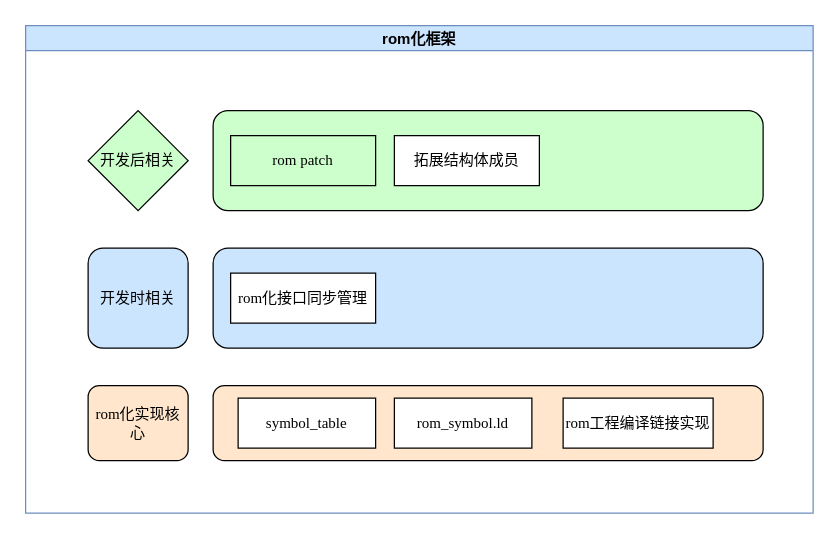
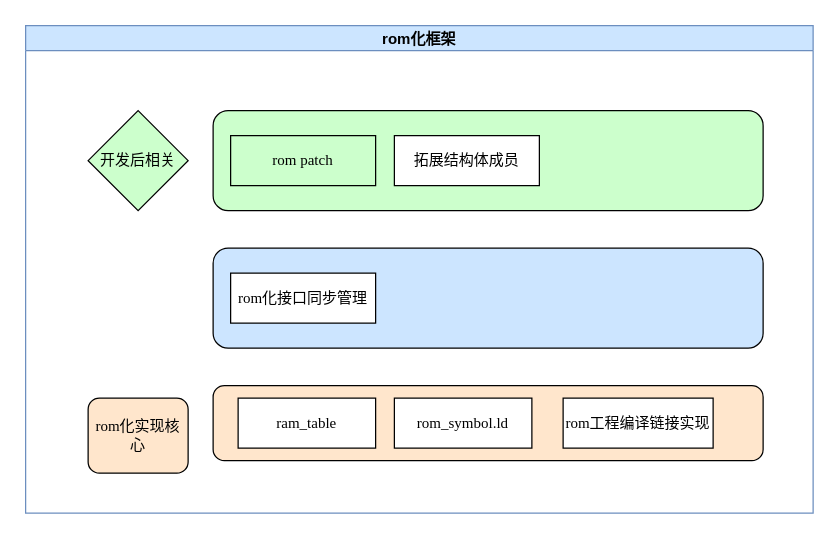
node "开发时相关": removed
node "rom化实现核心": moved (138, 423) -> (138, 436)
node "symbol_table": label "symbol_table" -> "ram_table"
